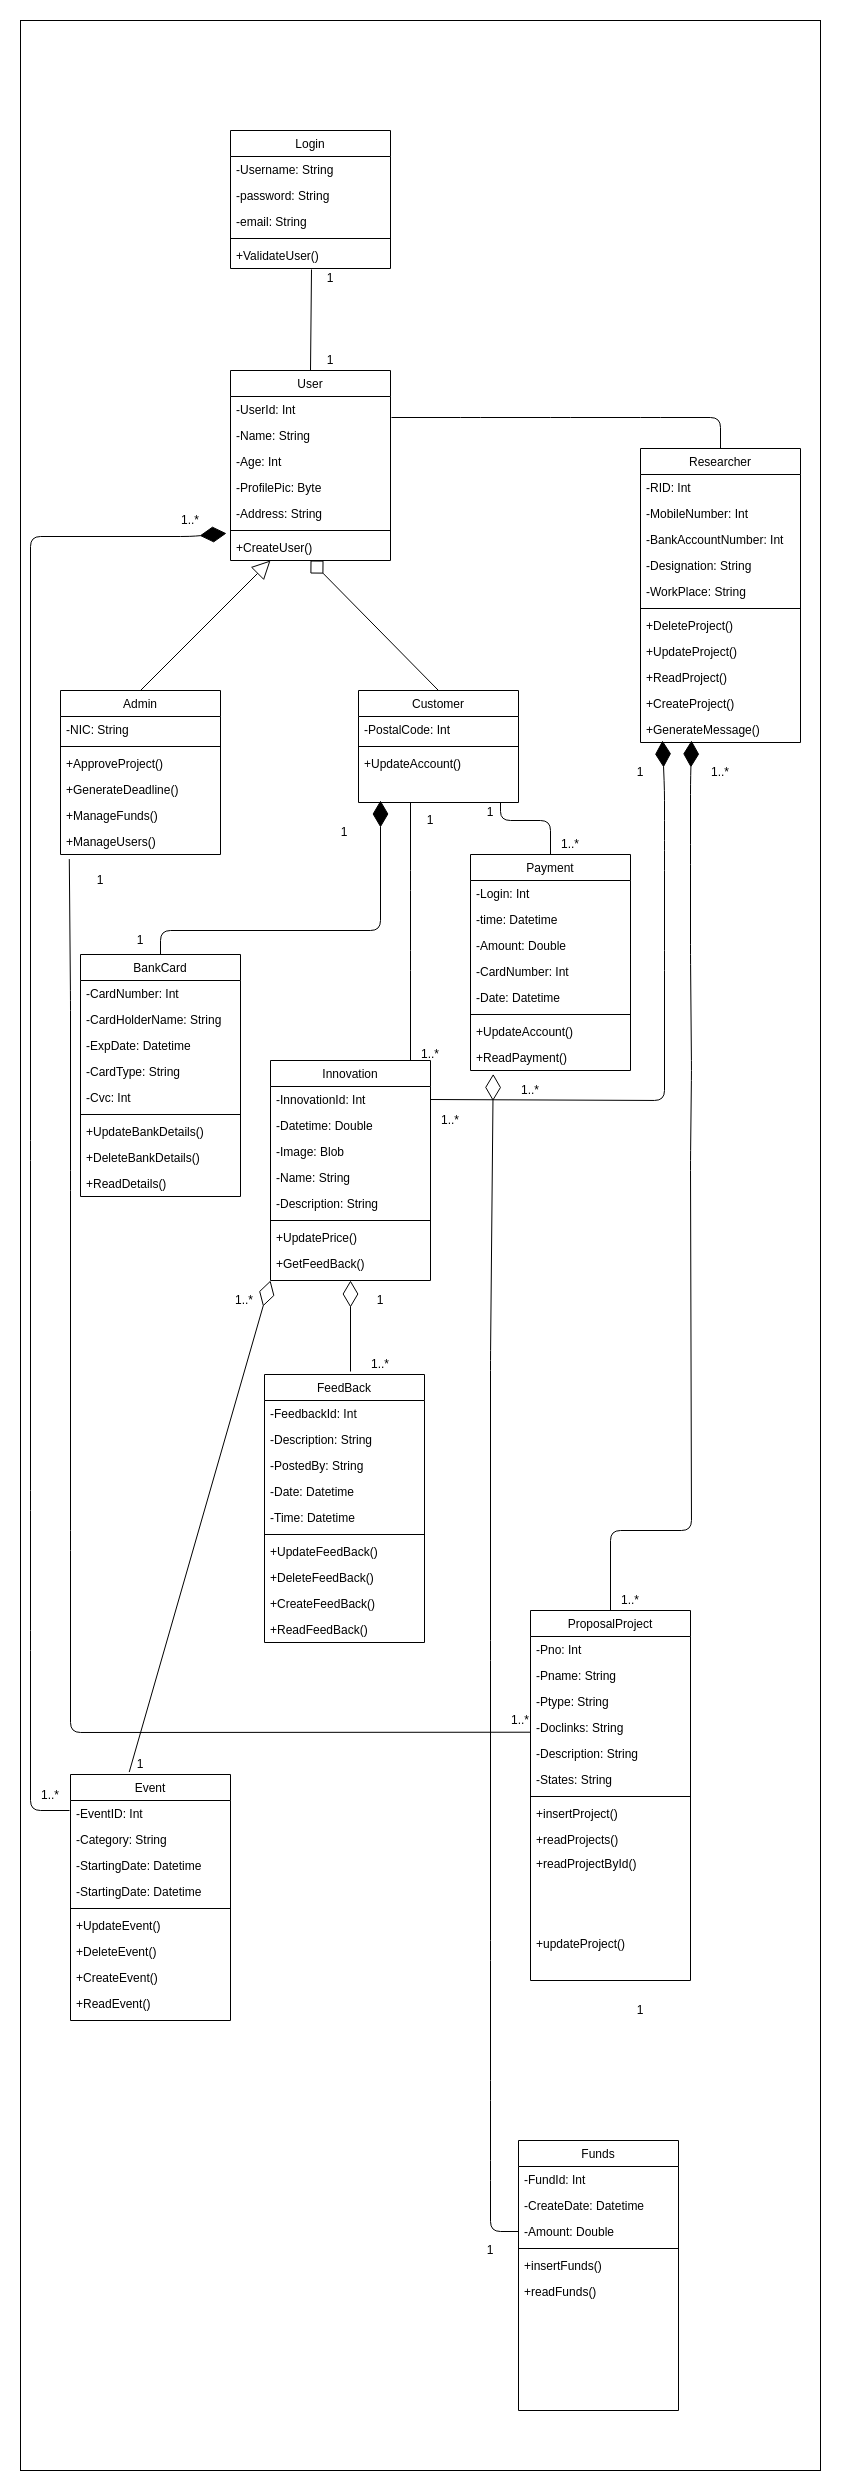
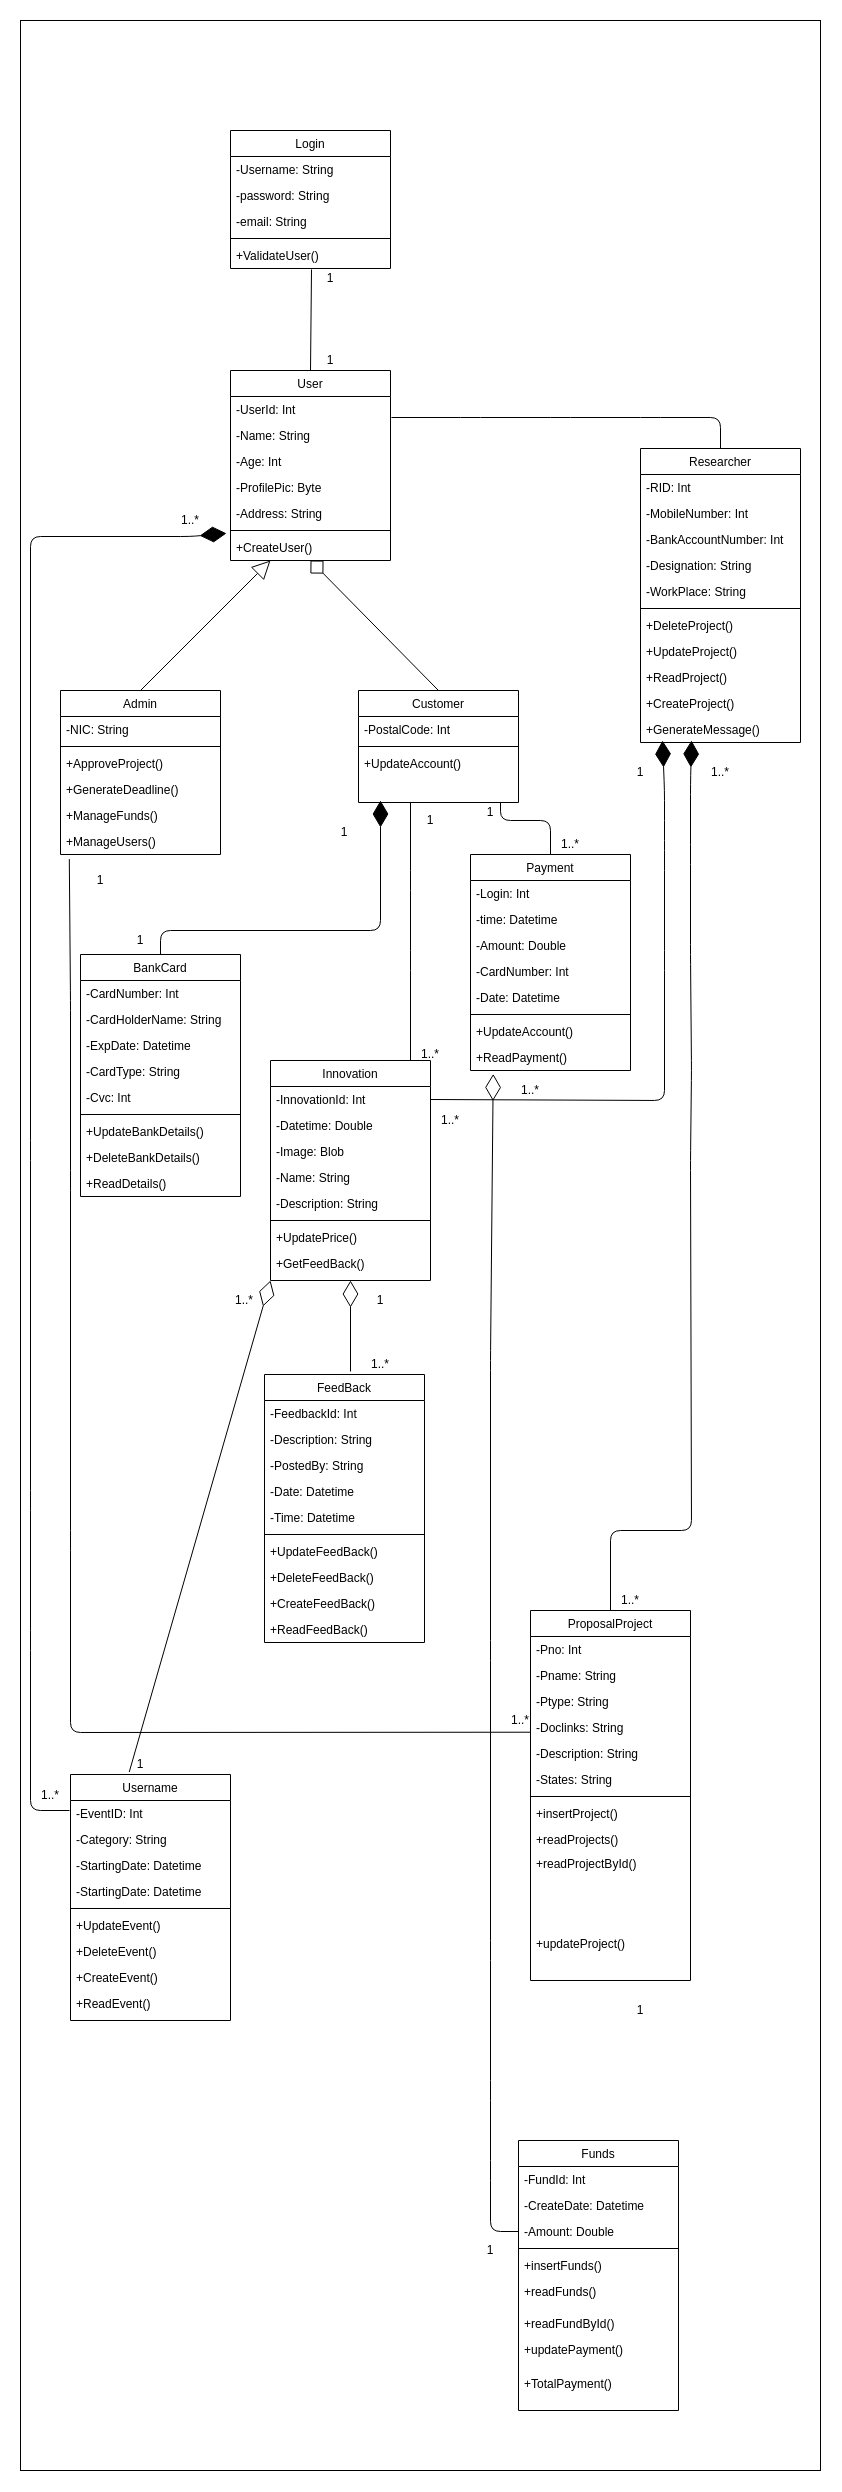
node "Event": label "Event" -> "Username"
node "+readFundById()": added
node "+updatePayment()": added
node "+TotalPayment()": added
